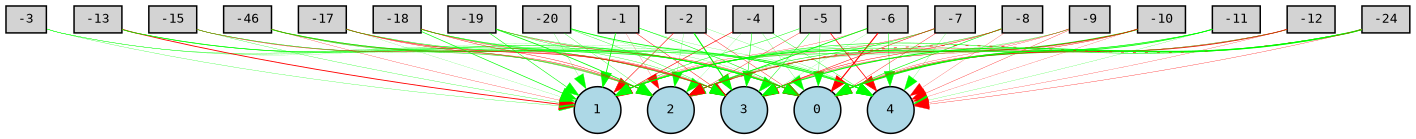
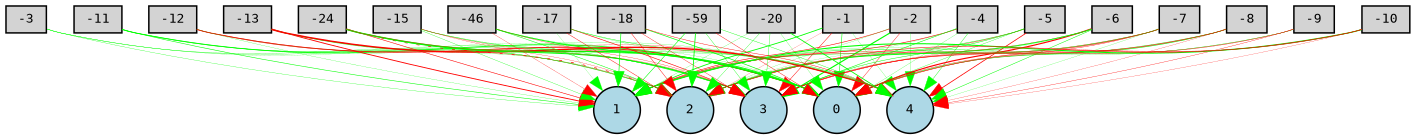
node "-19": label "-19" -> "-59"
edge "-24" -> "1": color green -> red
edge "-13" -> "4": added
edge "-18" -> "4": color green -> red
